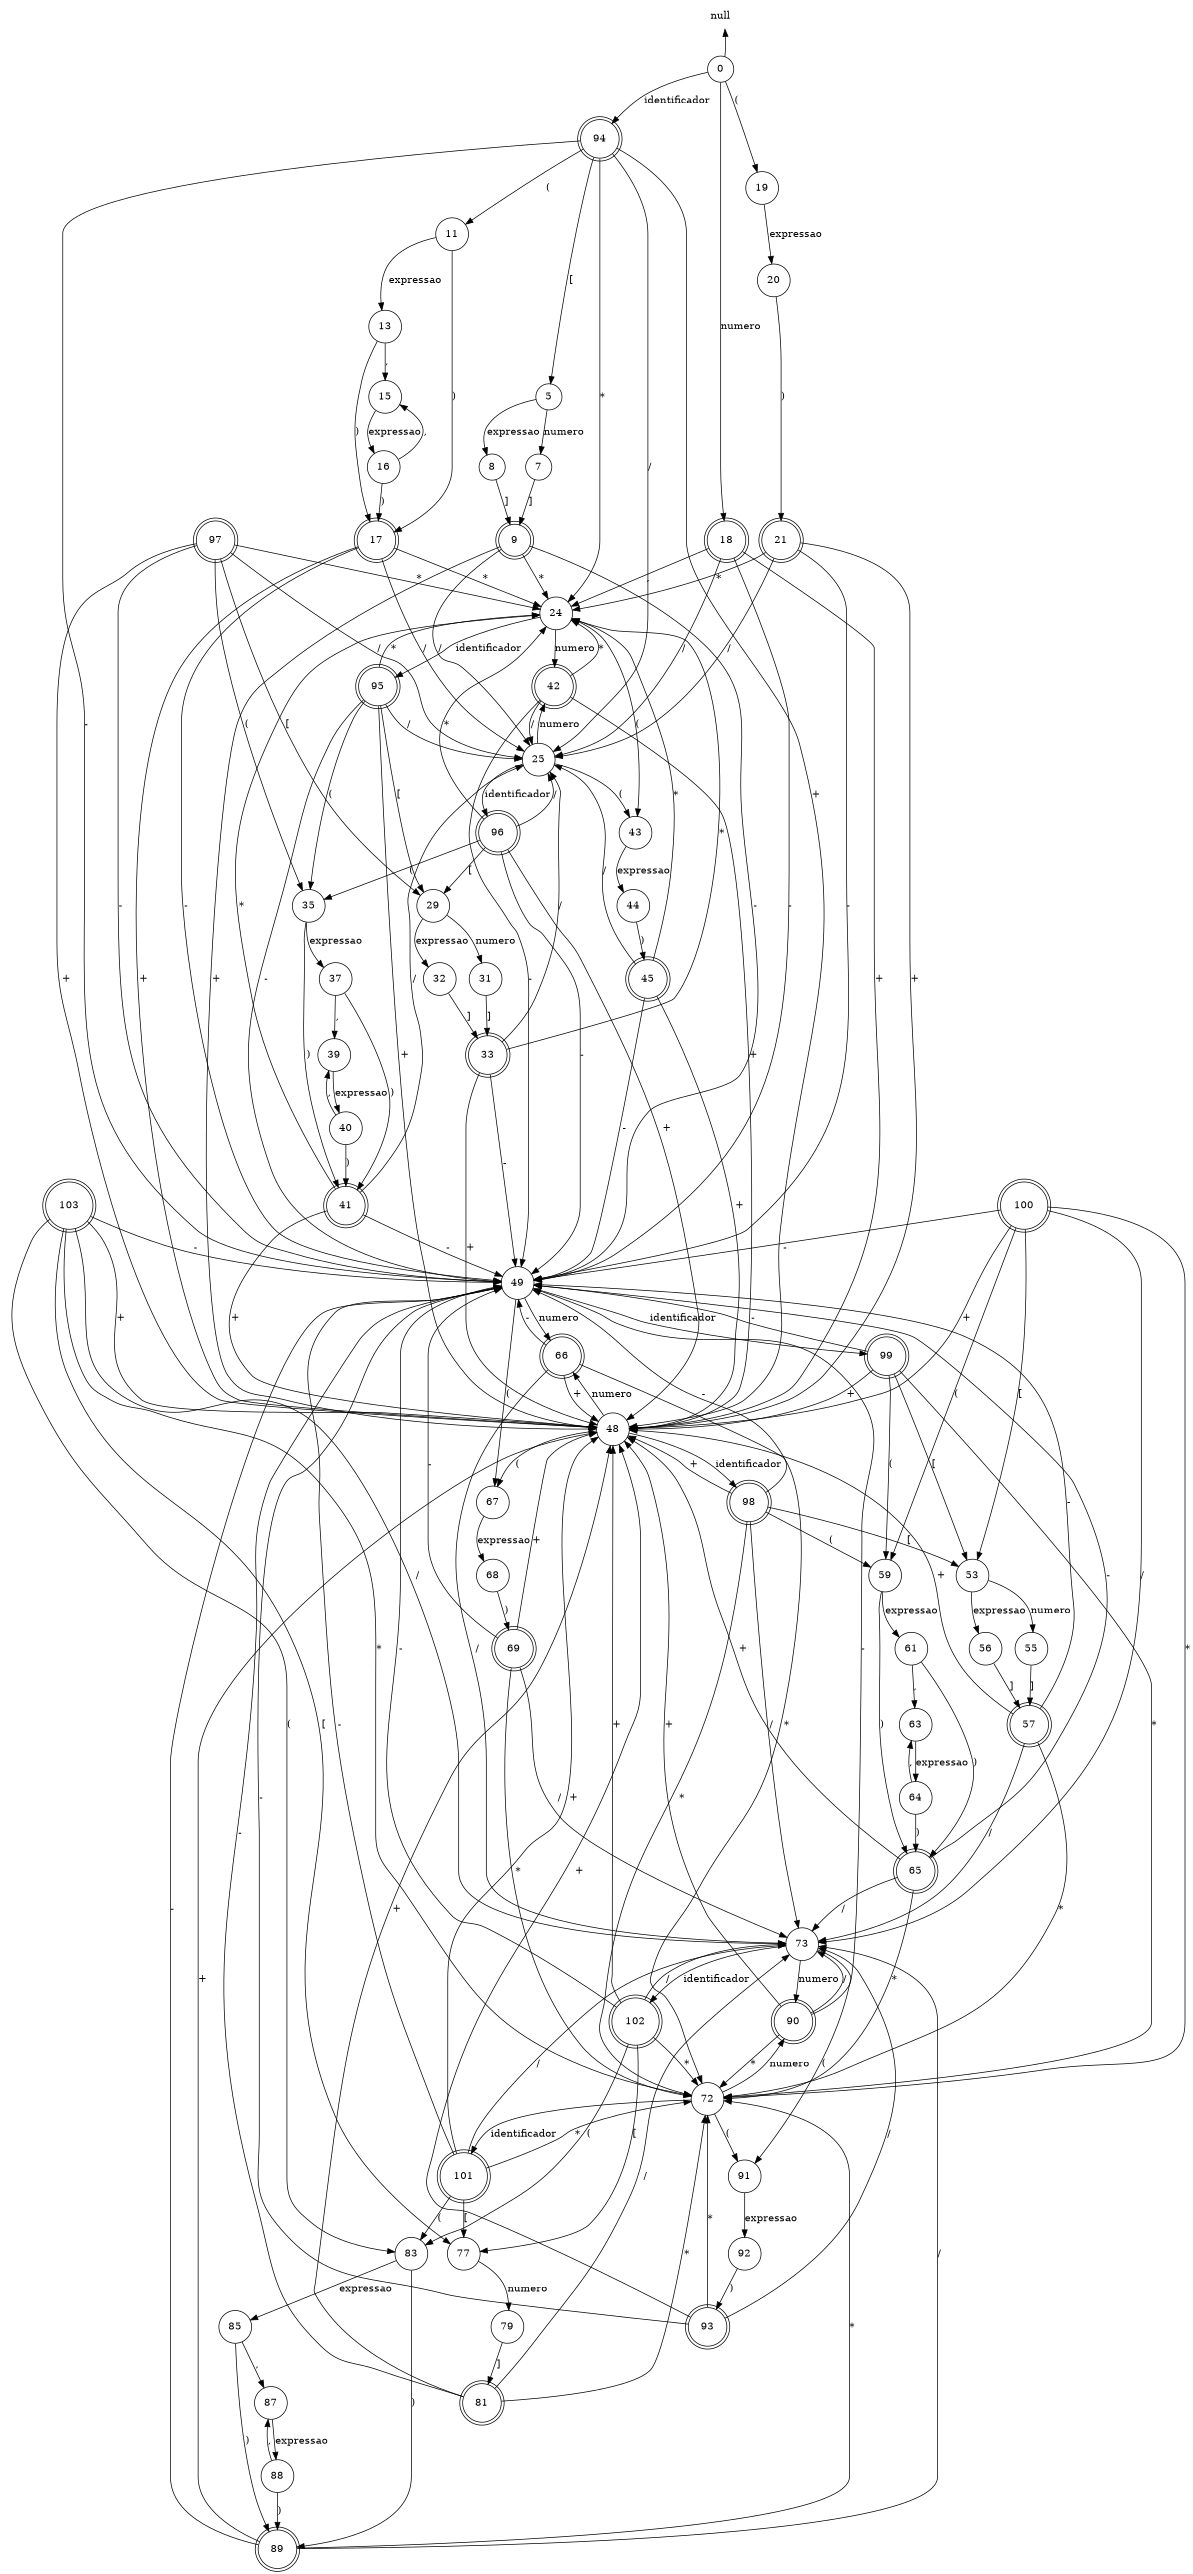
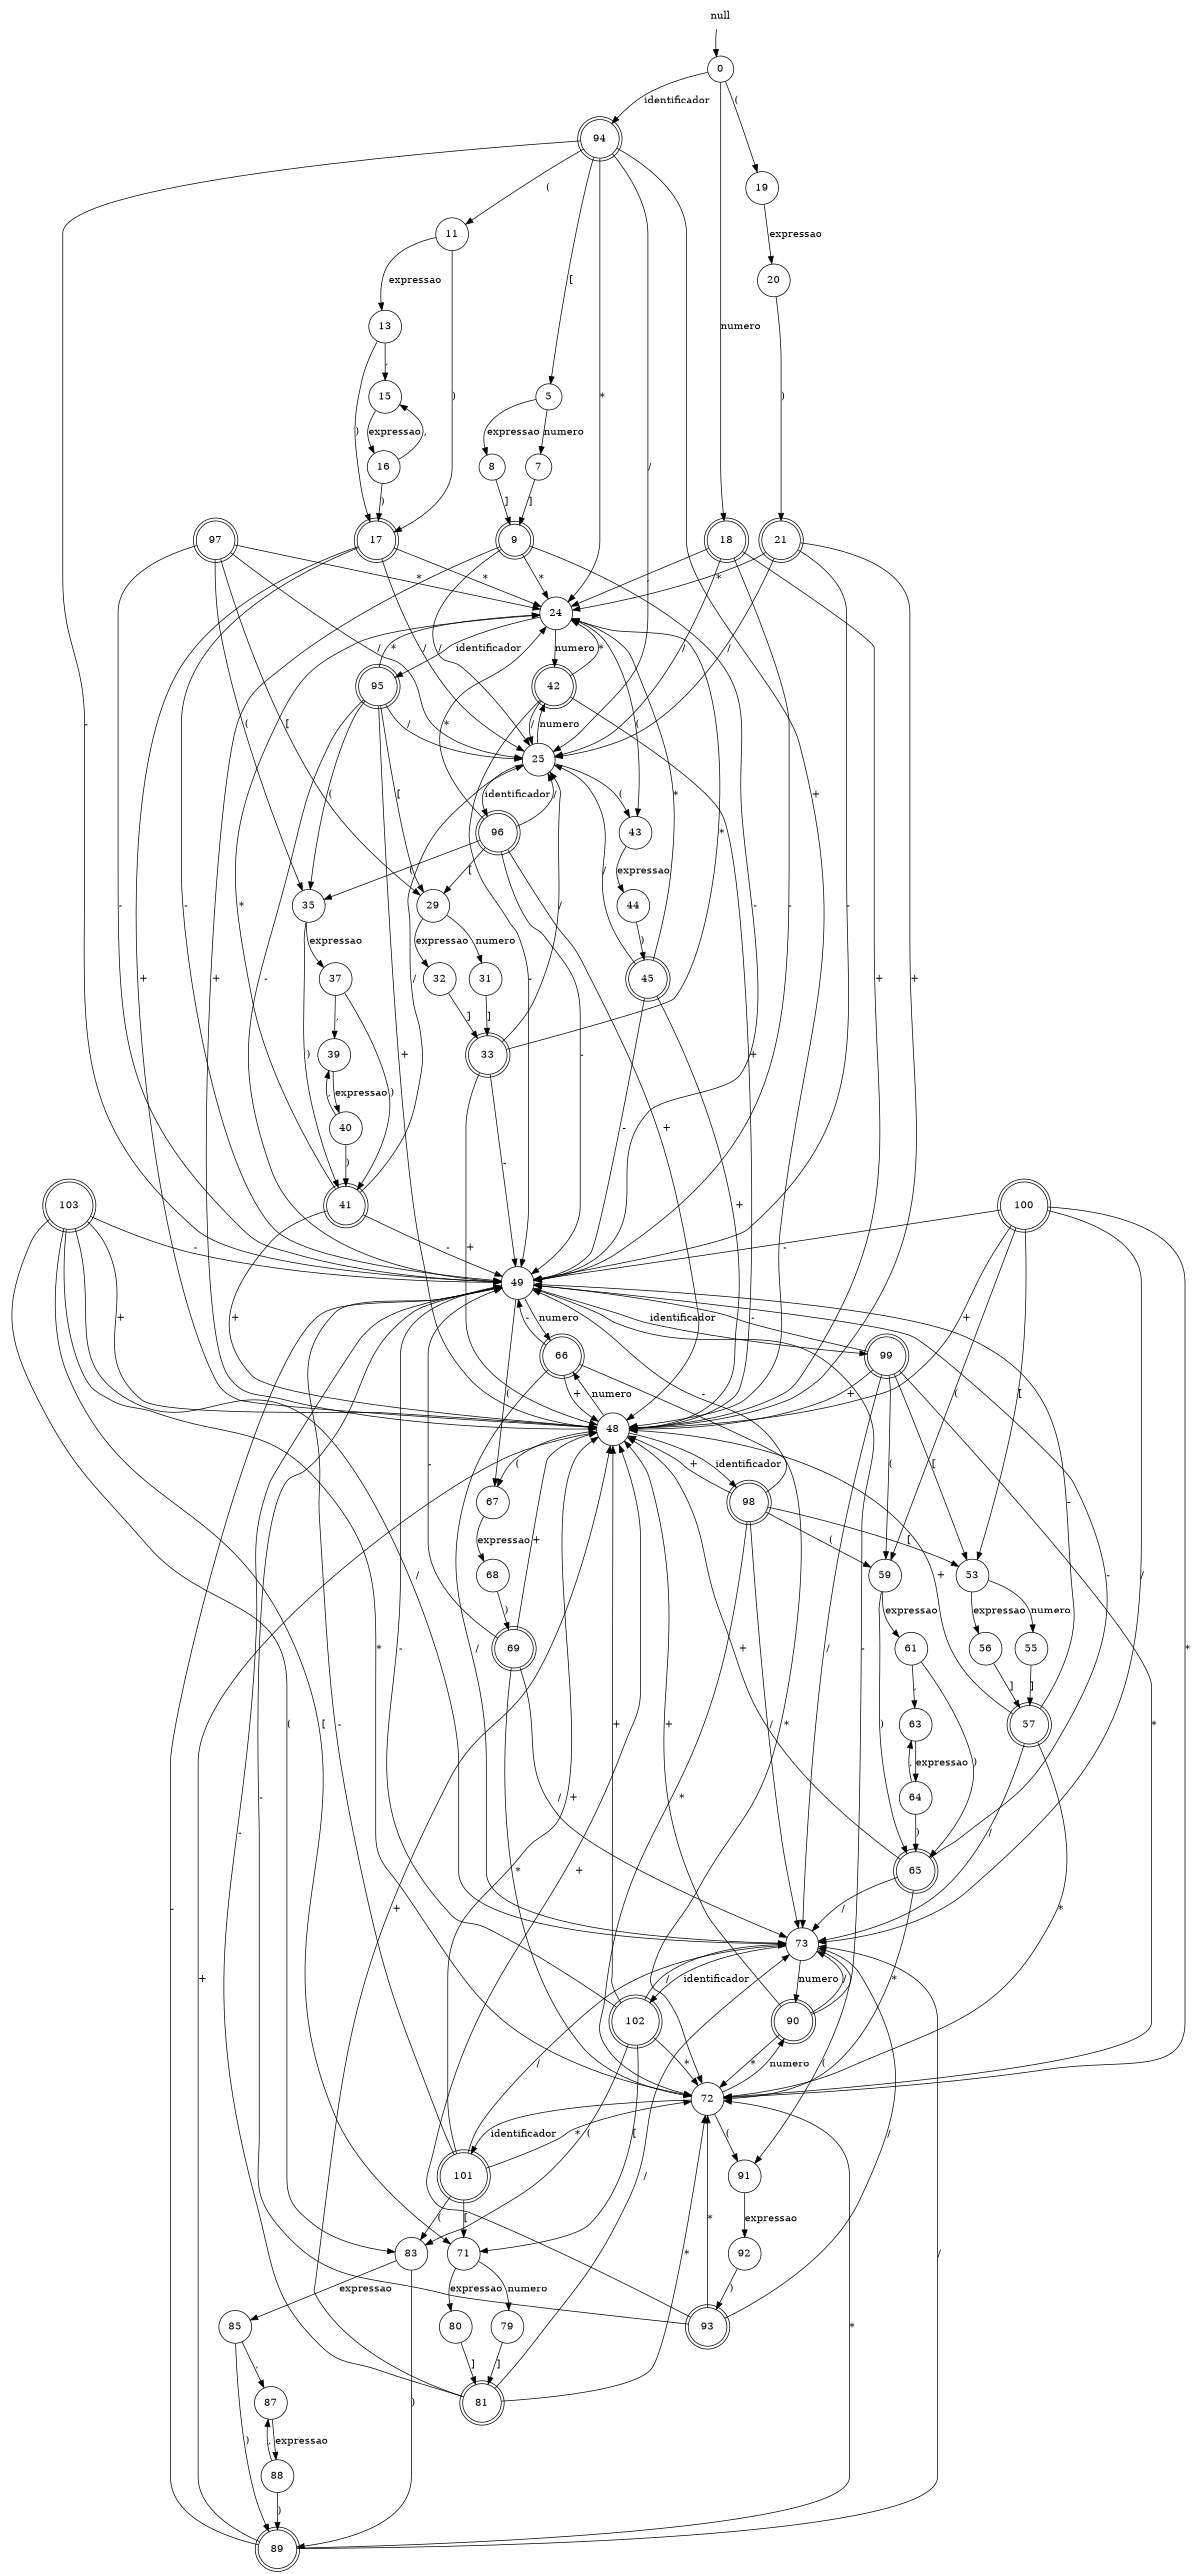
edge "0" -> "null": reversed
edge "97" -> "48": removed, label "+"
edge "99" -> "73": added, label "/"
node "77": label "77" -> "71"
node "80": added
